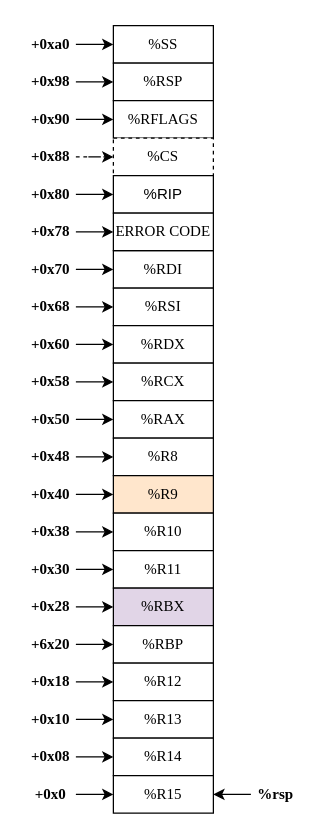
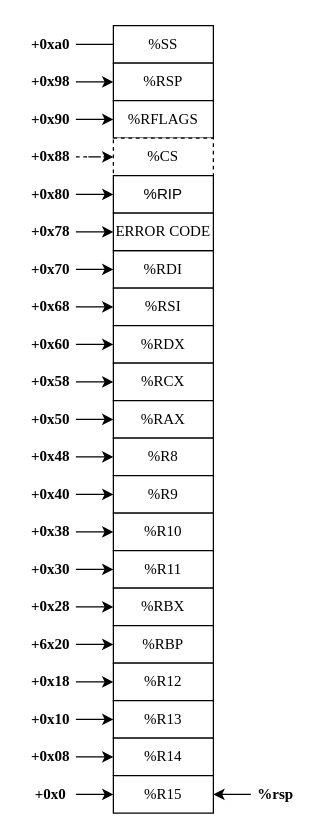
edge "+0xa0" -> "%SS": arrowhead classic -> none
node "%R9": fillcolor #ffe6cc -> #ffffff
node "%RBX": fillcolor #e1d5e7 -> #ffffff
